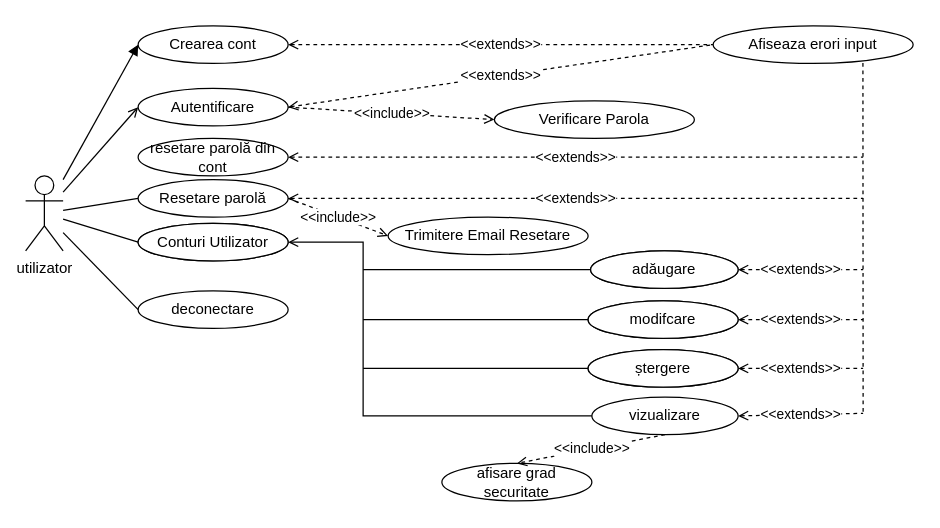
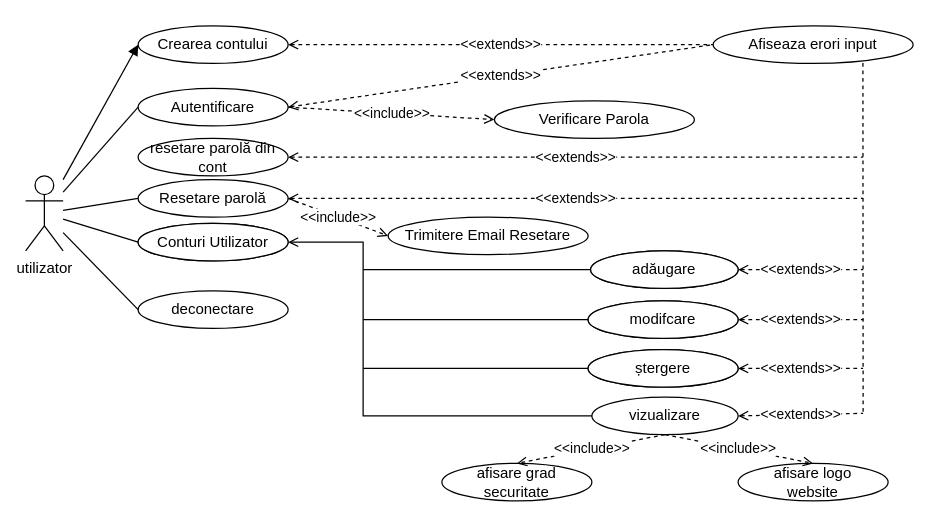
node "Crearea cont": label "Crearea cont" -> "Crearea contului"
edge "utilizator" -> "Autentificare": arrowhead open -> none
edge "vizualizare" -> "afisare logo website": added, label "<<include>>"
node "afisare logo website": added
